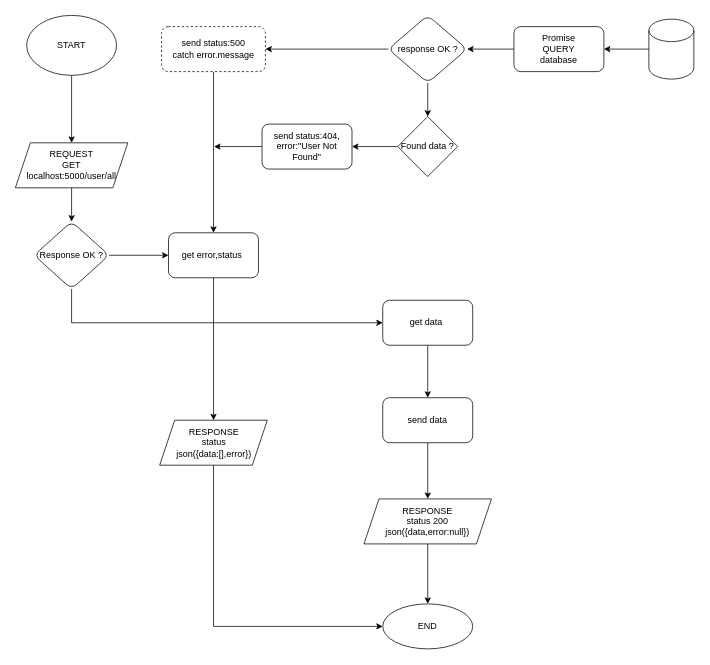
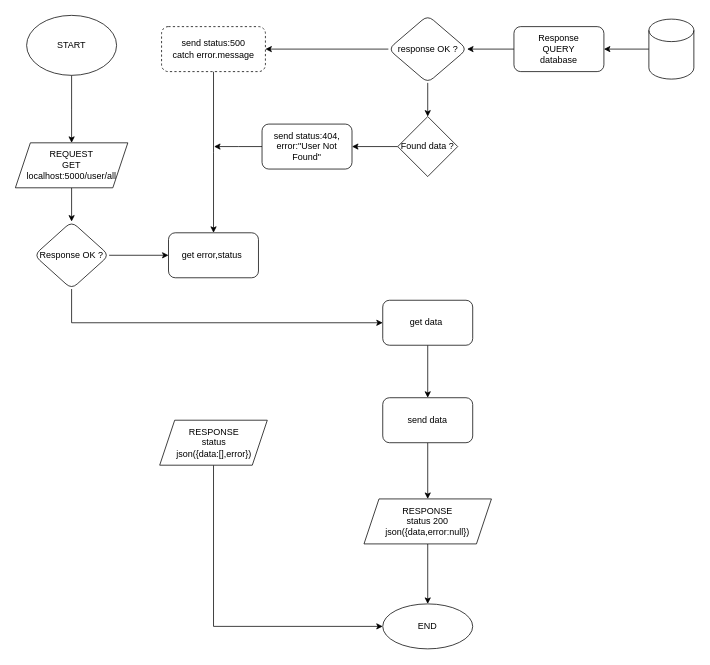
node "Promise QUERY database": label "Promise QUERY database" -> "Response QUERY database"
edge "get error,status" -> "RESPONSE status json({data:[],error})": removed
